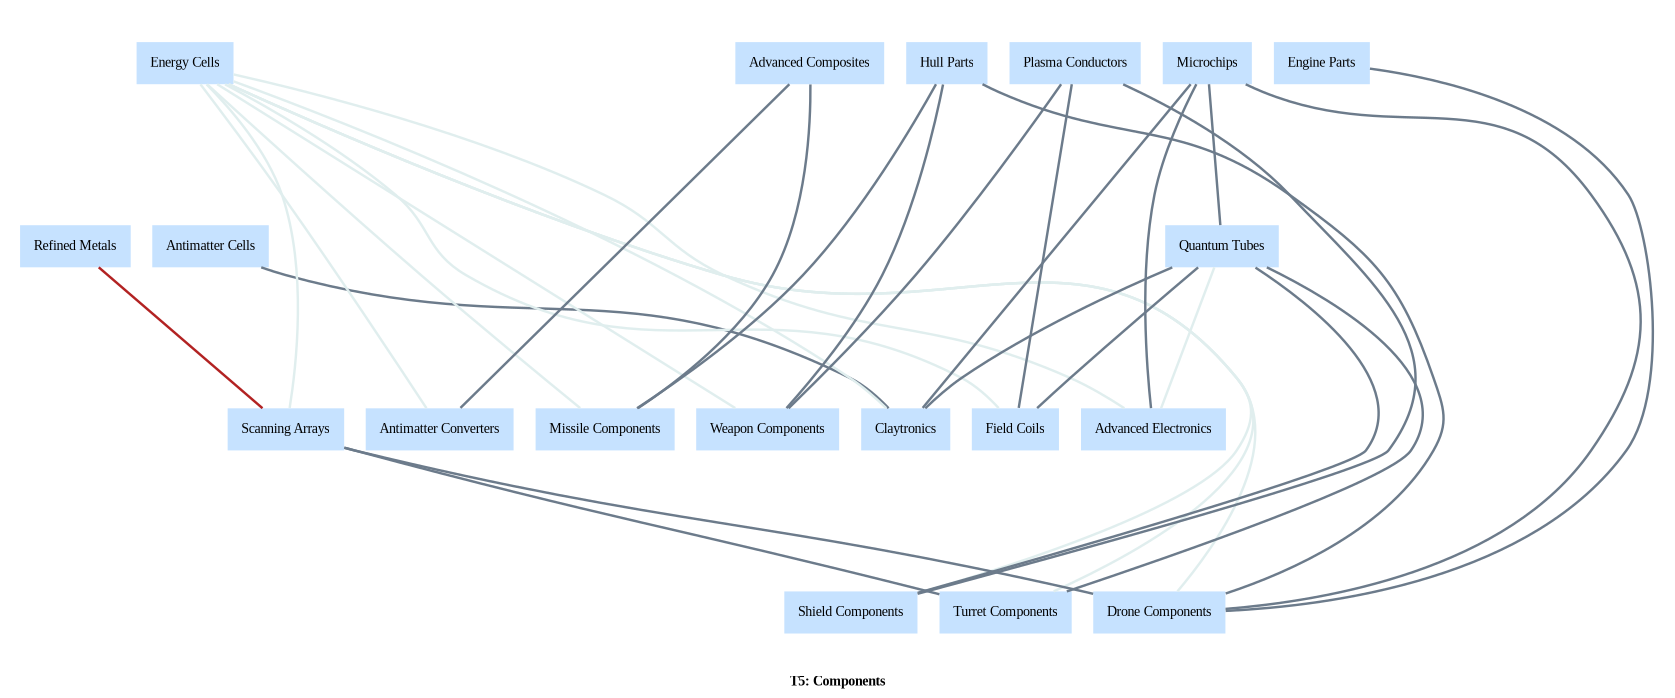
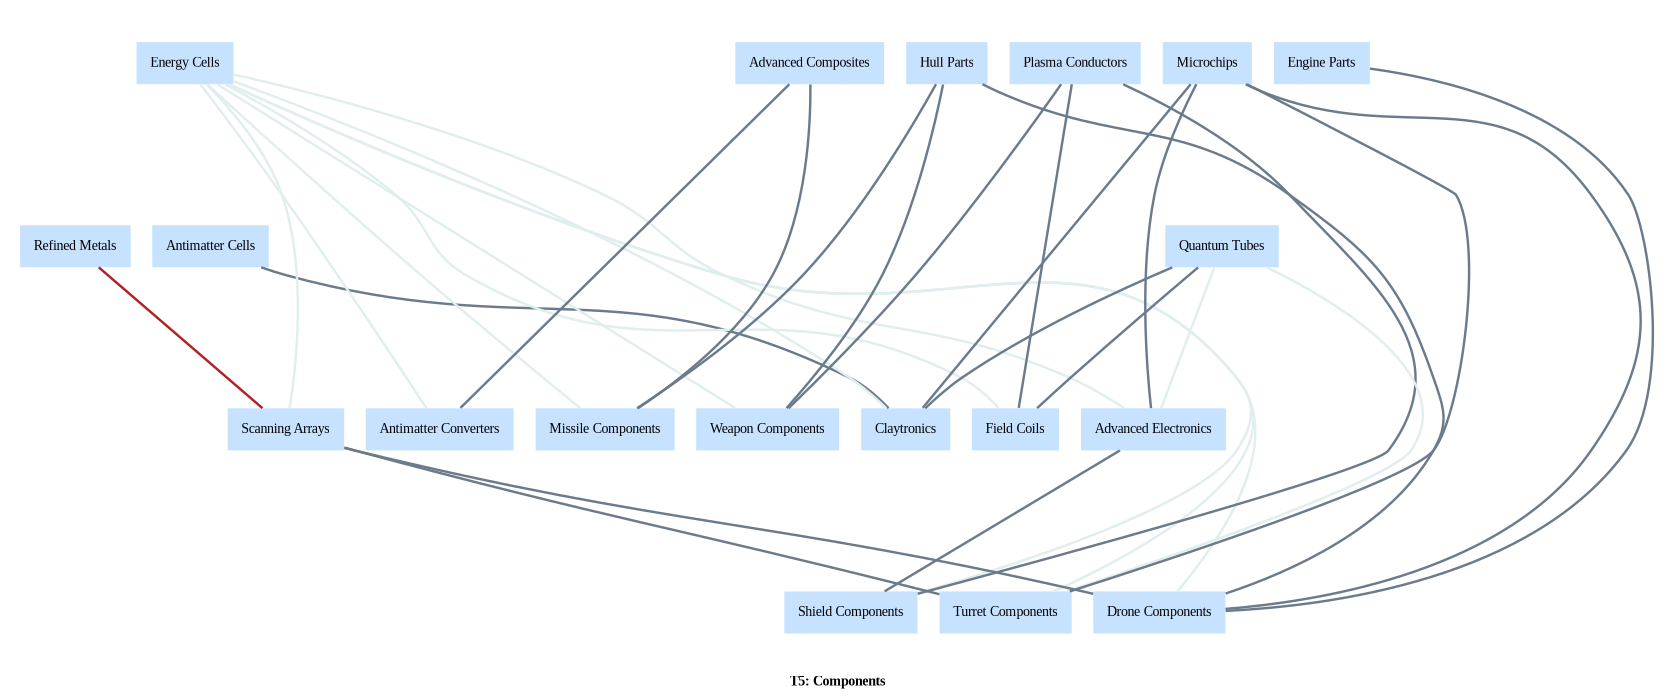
edge "Microchips" -- "Quantum Tubes": now "Microchips" -- "Turret Components"
edge "Quantum Tubes" -- "Turret Components": color slategray4 -> azure2
edge "Quantum Tubes" -- "Shield Components": now "Advanced Electronics" -- "Shield Components"
